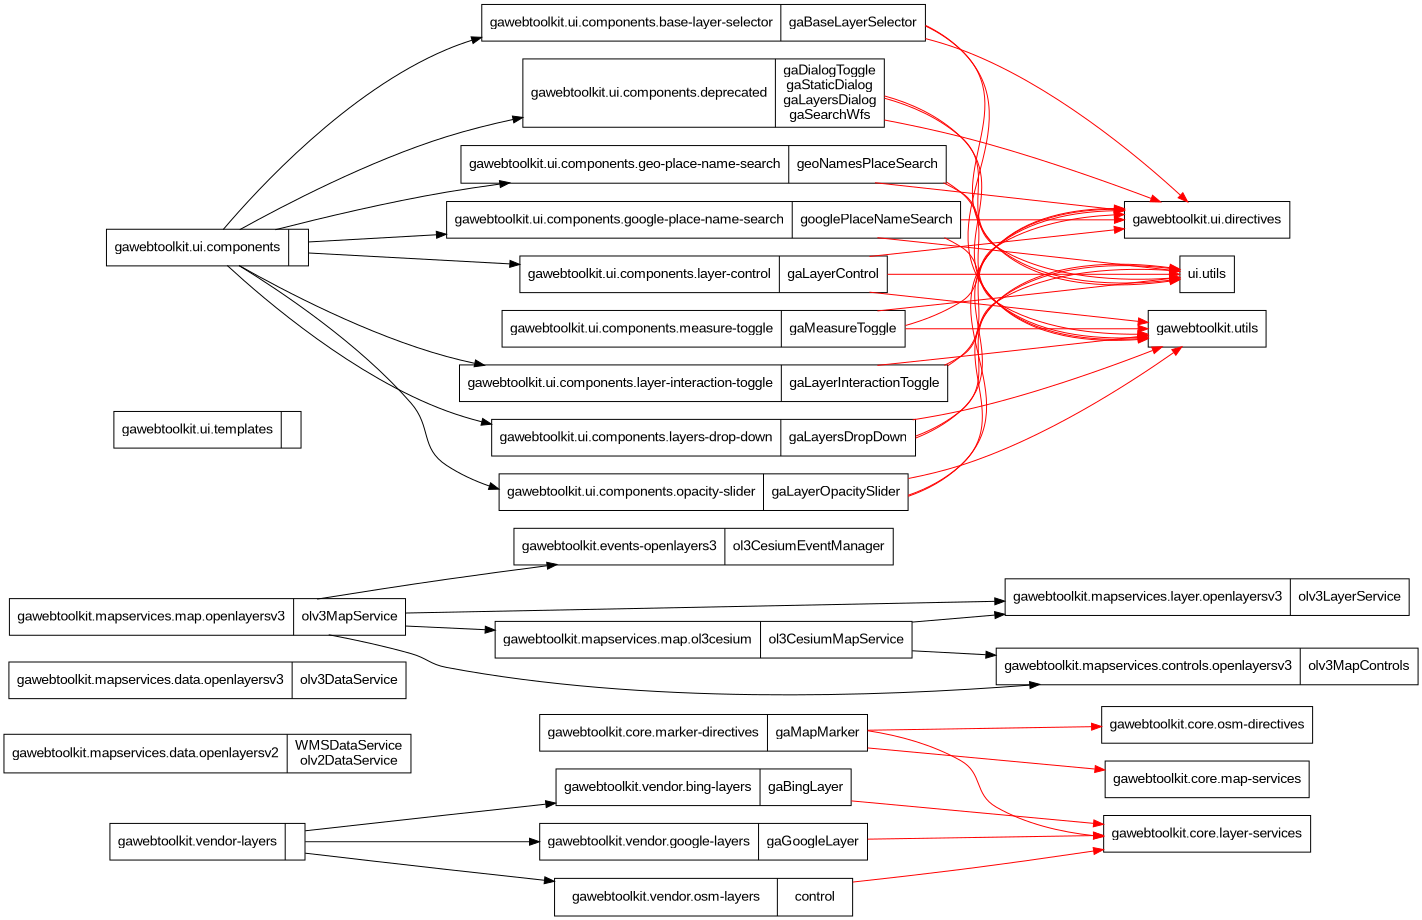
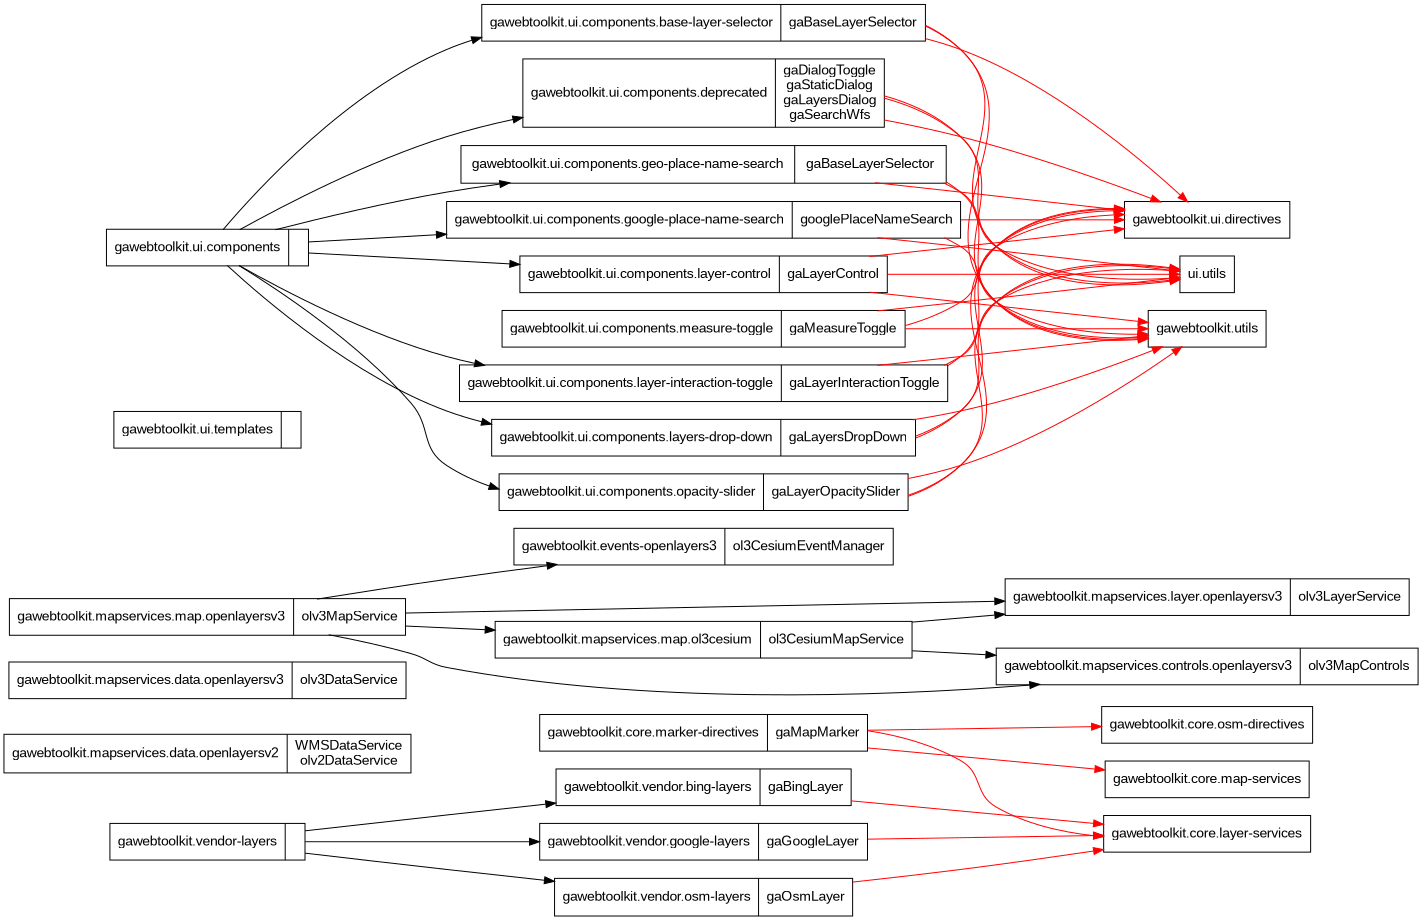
node "gawebtoolkit.ui.components.geo-place-name-search": text "geoNamesPlaceSearch" -> "gaBaseLayerSelector"
node "gawebtoolkit.vendor.osm-layers": text "control" -> "gaOsmLayer"
